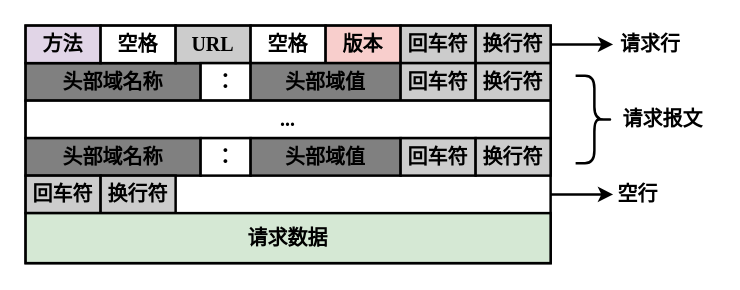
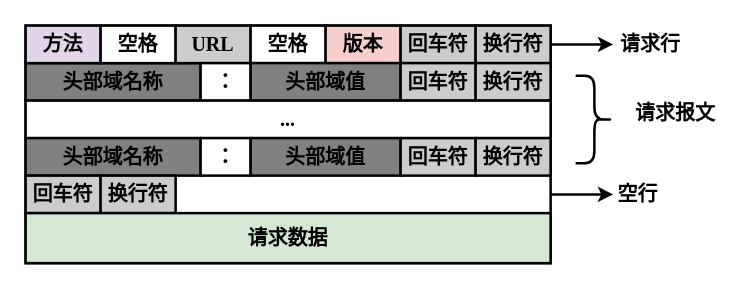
node "请求报文": moved (663, 119) -> (676, 113)
